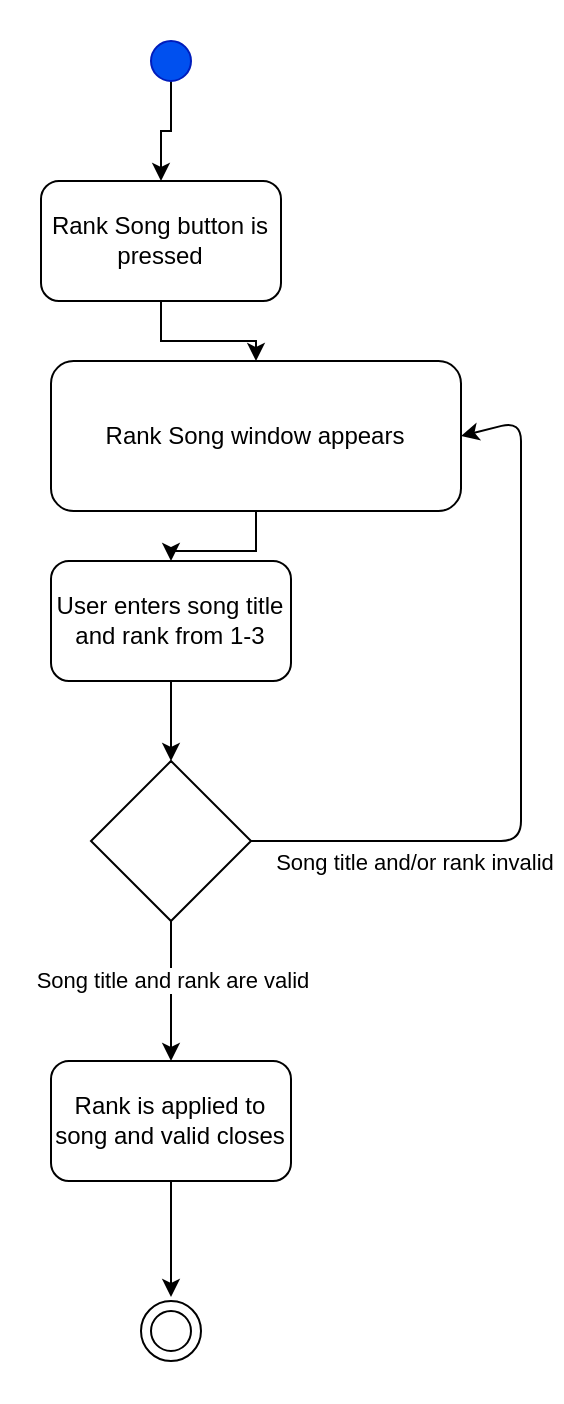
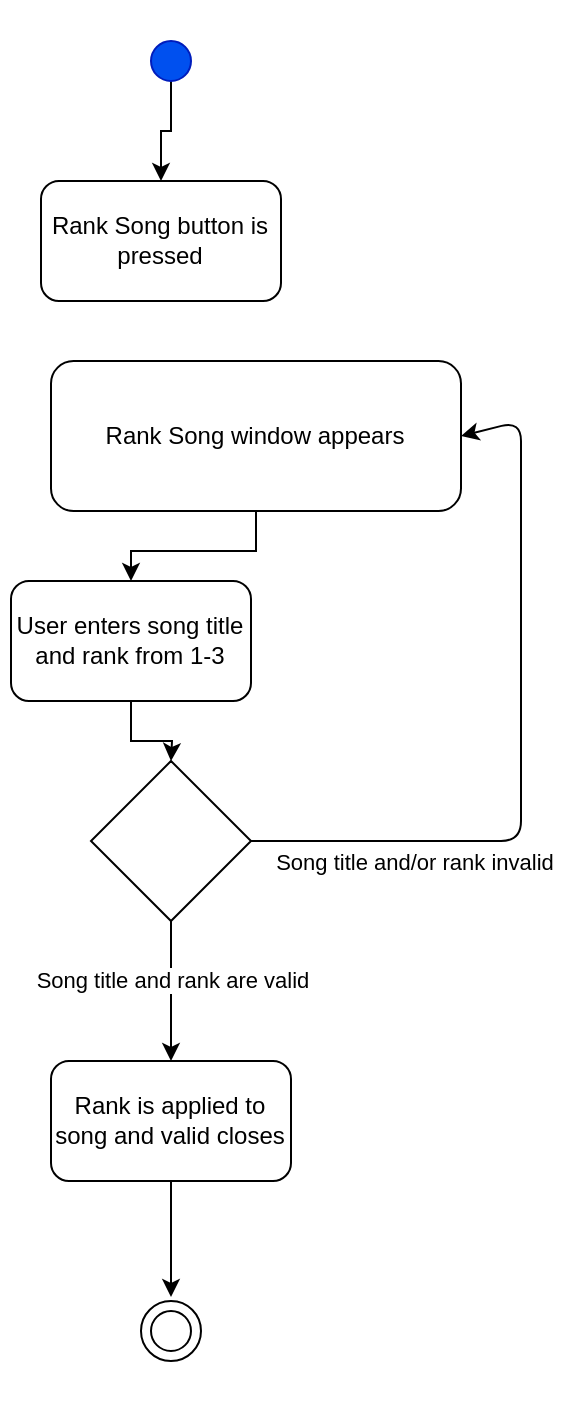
edge "Rank Song button is pressed" -> "Rank Song window appears": removed
node "User enters song title and rank from 1-3": moved (171, 621) -> (131, 641)
